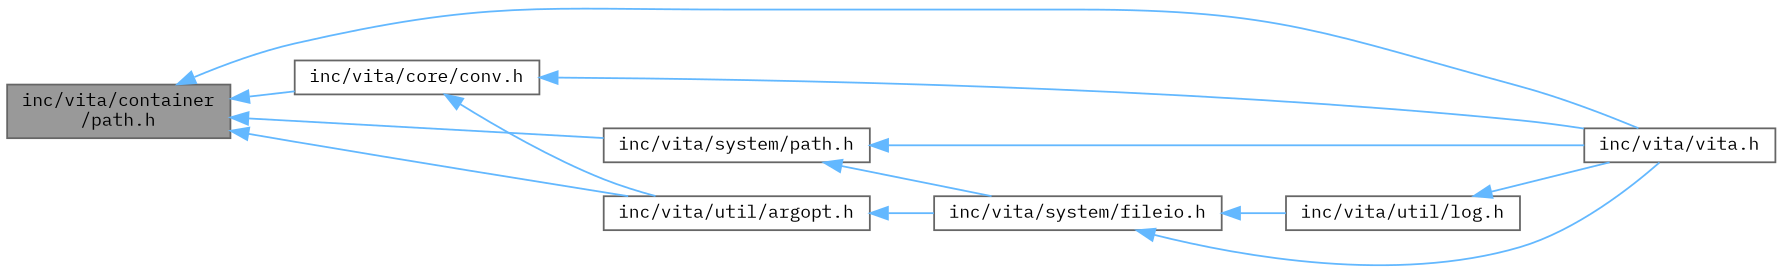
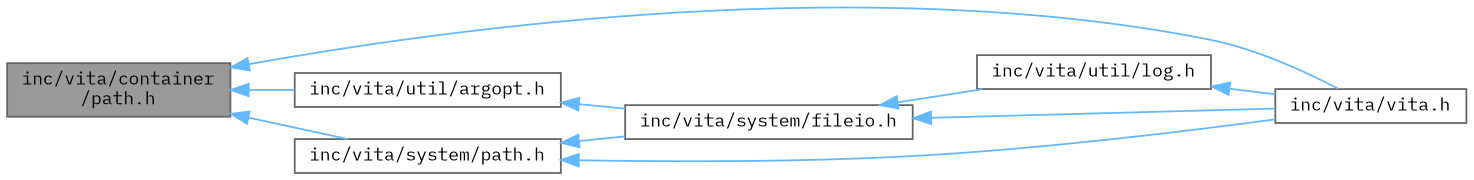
node "inc/vita/core/conv.h": removed
